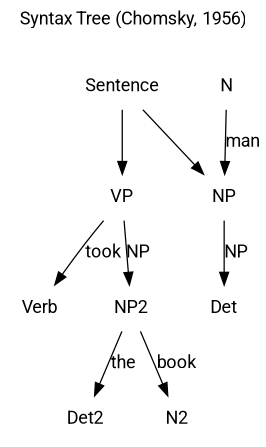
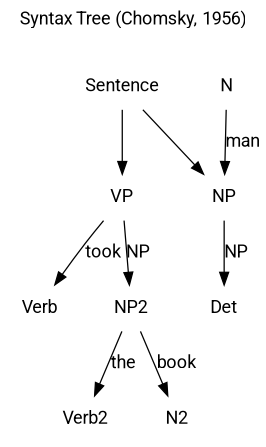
node "Det2": label "Det2" -> "Verb2"
